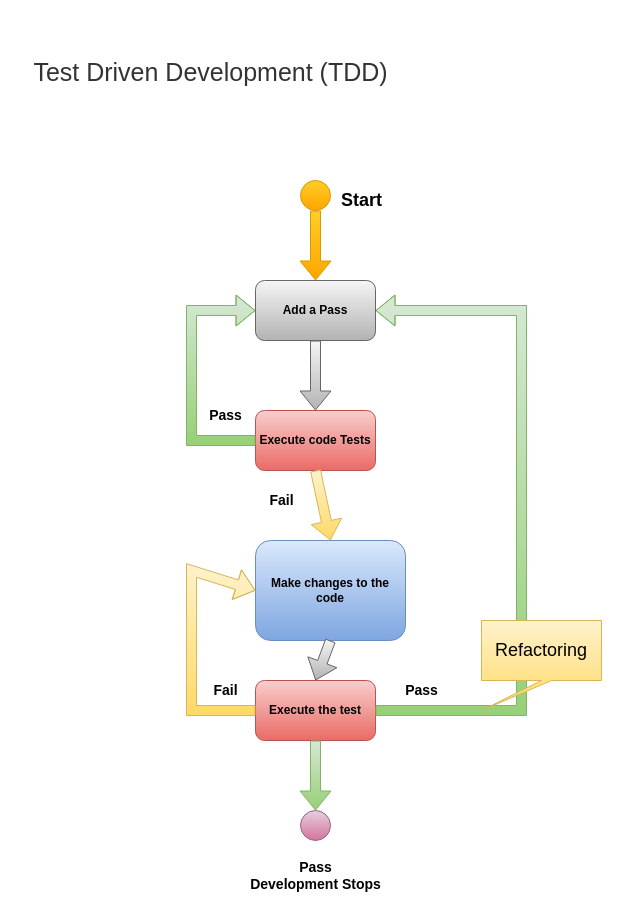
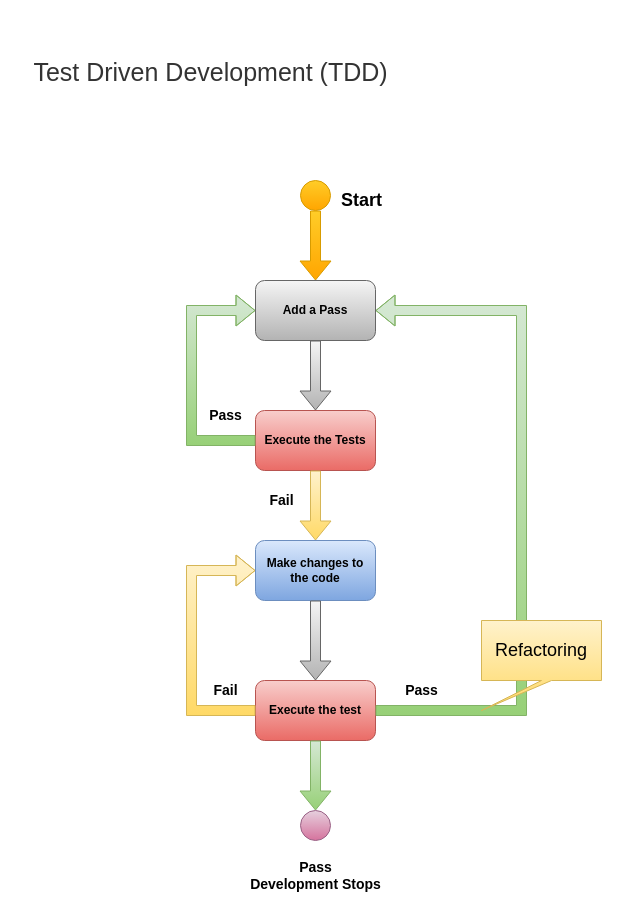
node "Execute code Tests": label "Execute code Tests" -> "Execute the Tests"
node "Make changes to the code": size 150x100 -> 120x60
